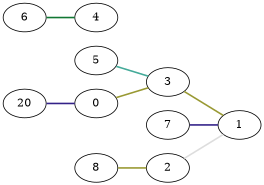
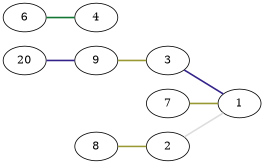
node "5": removed
node "0": label "0" -> "9"
edge "3" -- "1": color #999933 -> #332288
edge "7" -- "1": color #332288 -> #999933
